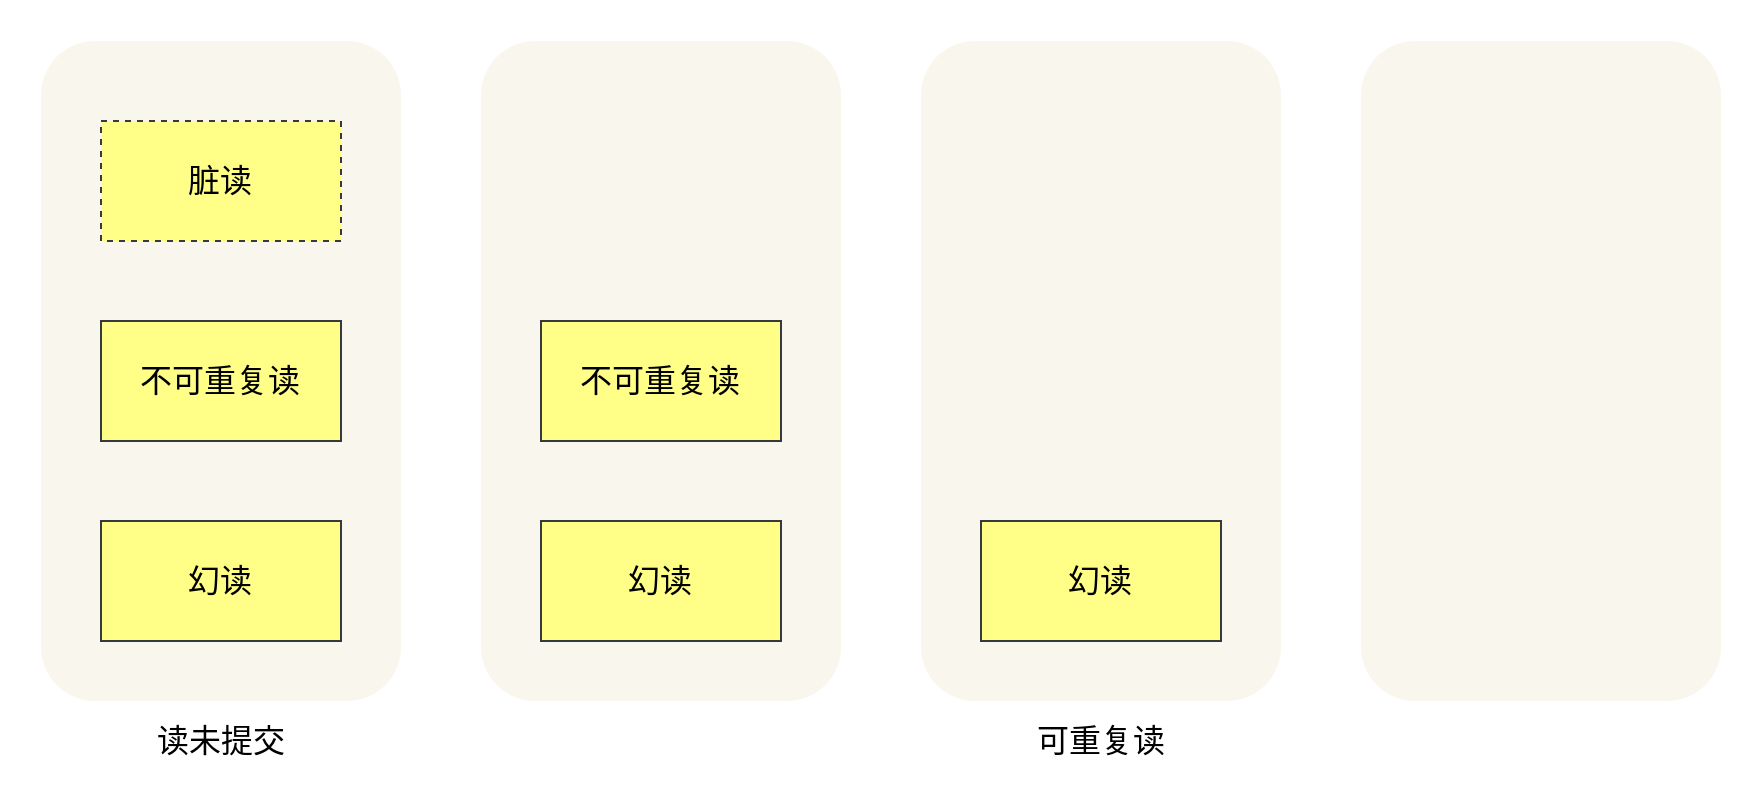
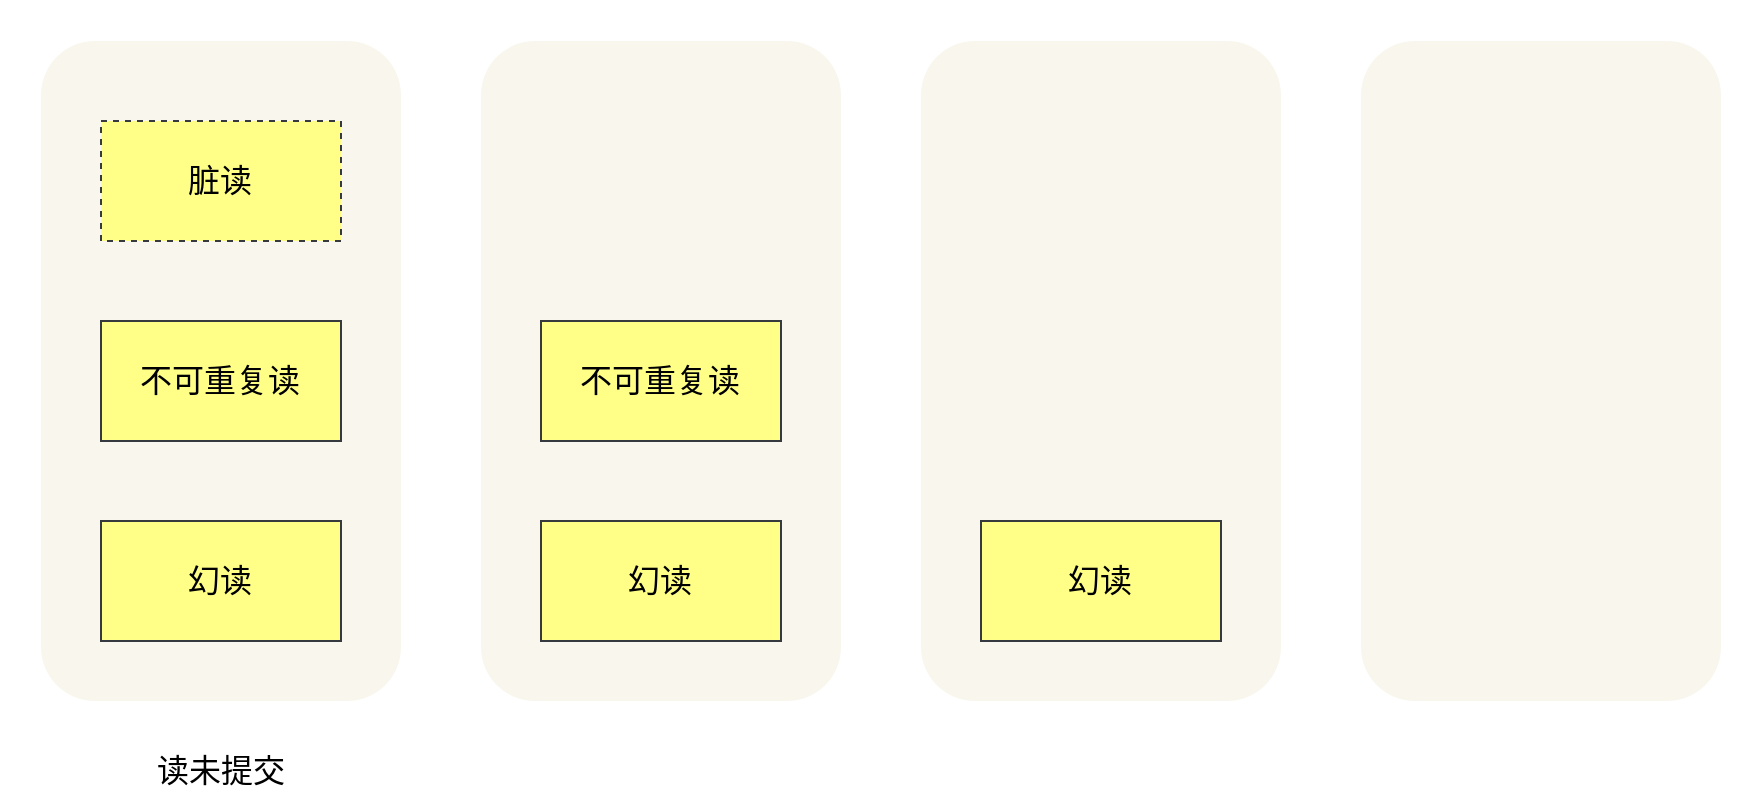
node "读未提交": moved (221, 741) -> (221, 771)
node "可重复读": removed
